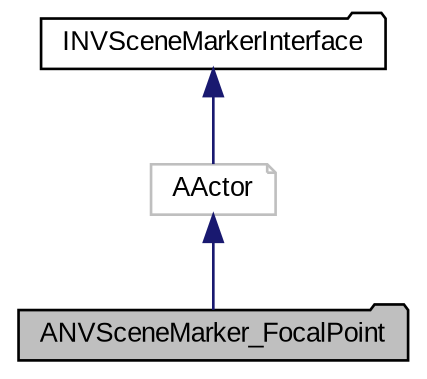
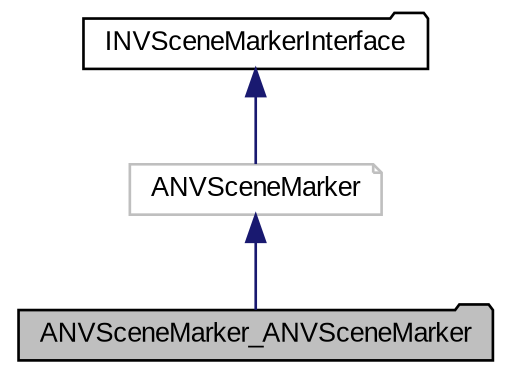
node "AActor": label "AActor" -> "ANVSceneMarker"
node "ANVSceneMarker_FocalPoint": label "ANVSceneMarker_FocalPoint" -> "ANVSceneMarker_ANVSceneMarker"
